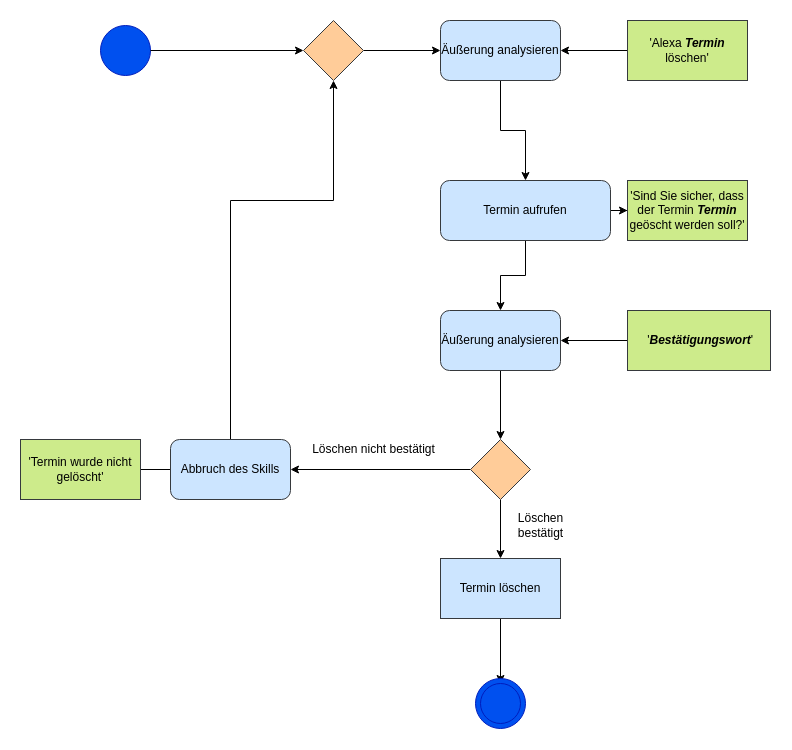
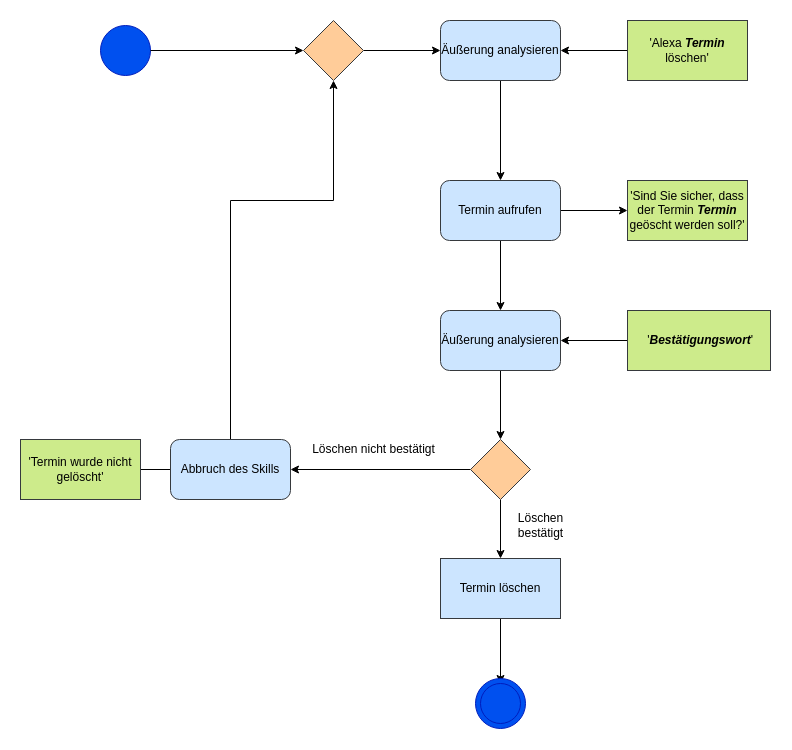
node "Termin aufrufen": size 170x60 -> 120x60
